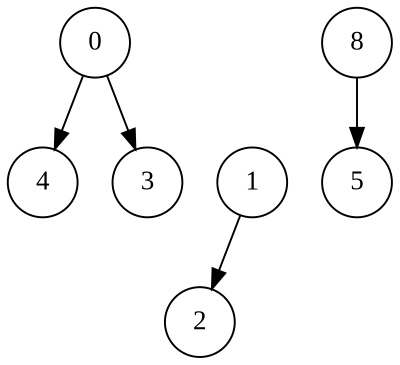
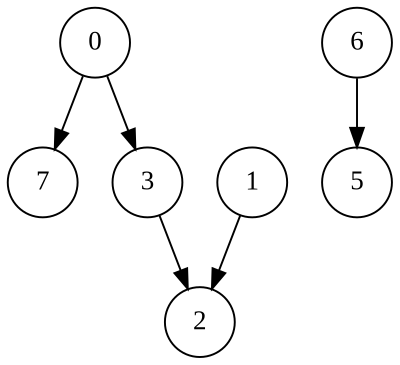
node "8": label "8" -> "6"
node "4": label "4" -> "7"
edge "3" -> "2": added
